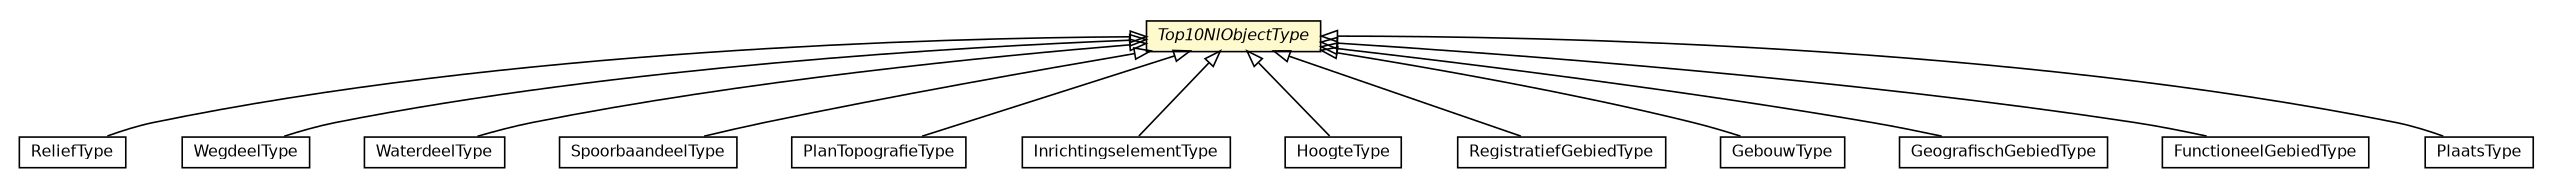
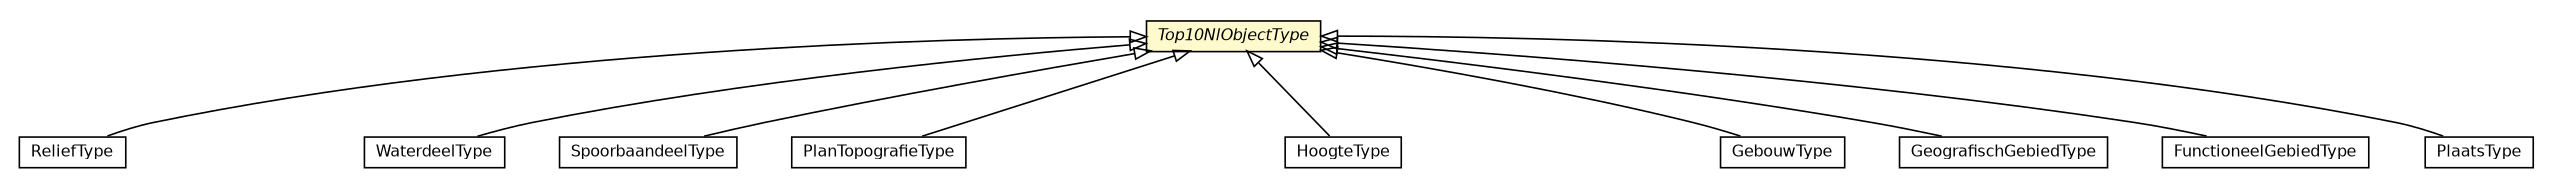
node "WegdeelType": removed
node "InrichtingselementType": removed
node "RegistratiefGebiedType": removed
